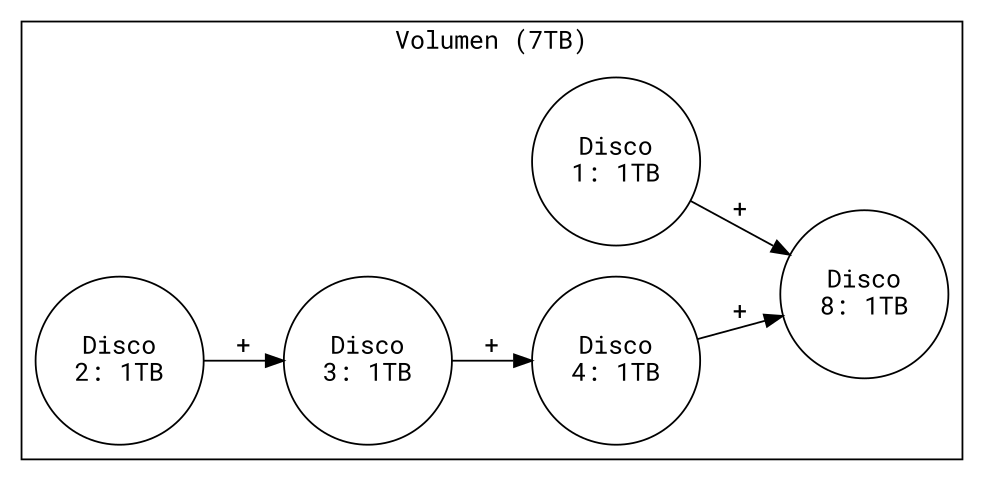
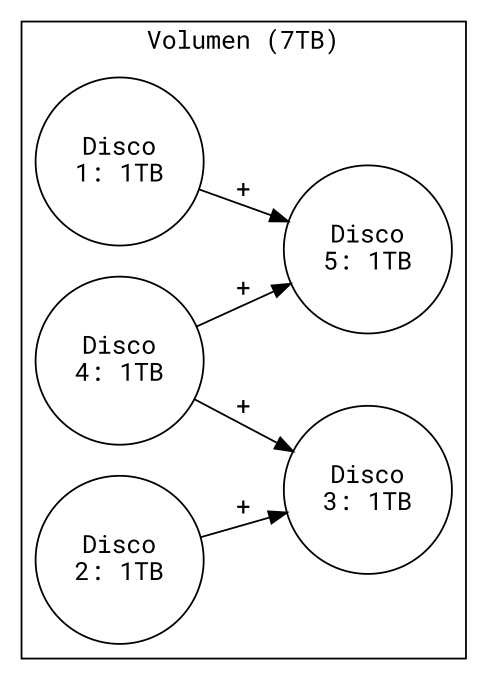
node "Disco 8: 1TB": label "Disco 8: 1TB" -> "Disco 5: 1TB"
edge "Disco 3: 1TB" -> "Disco 4: 1TB": reversed
